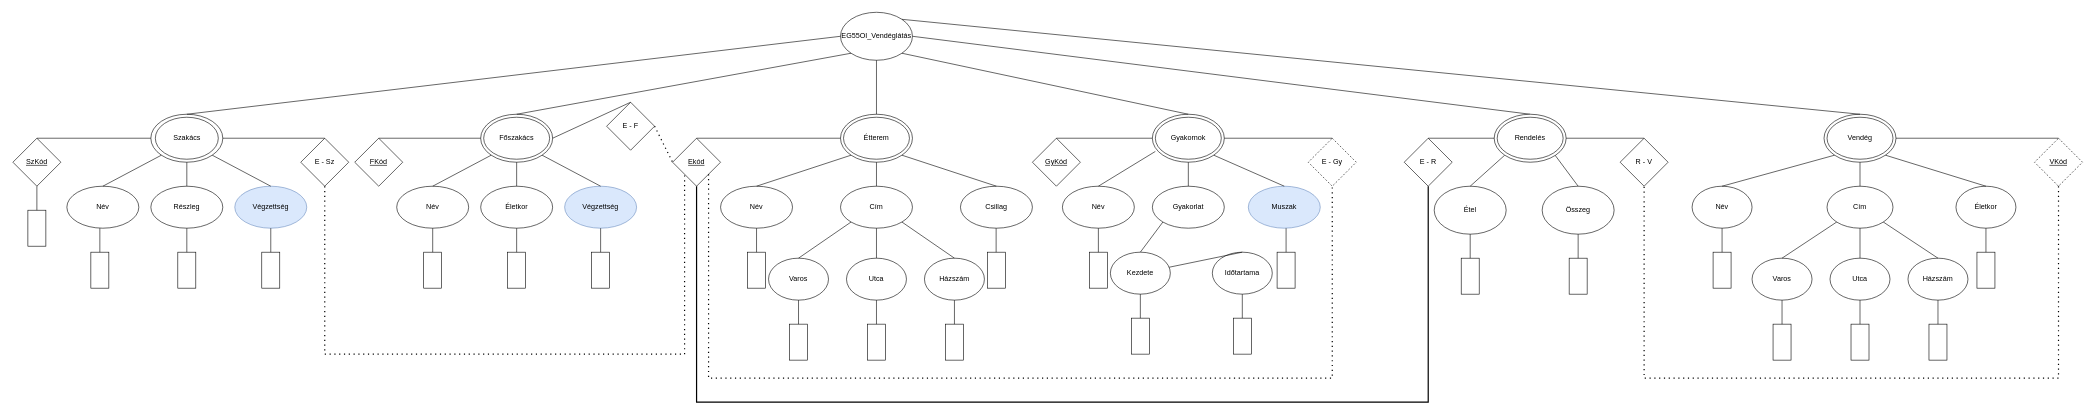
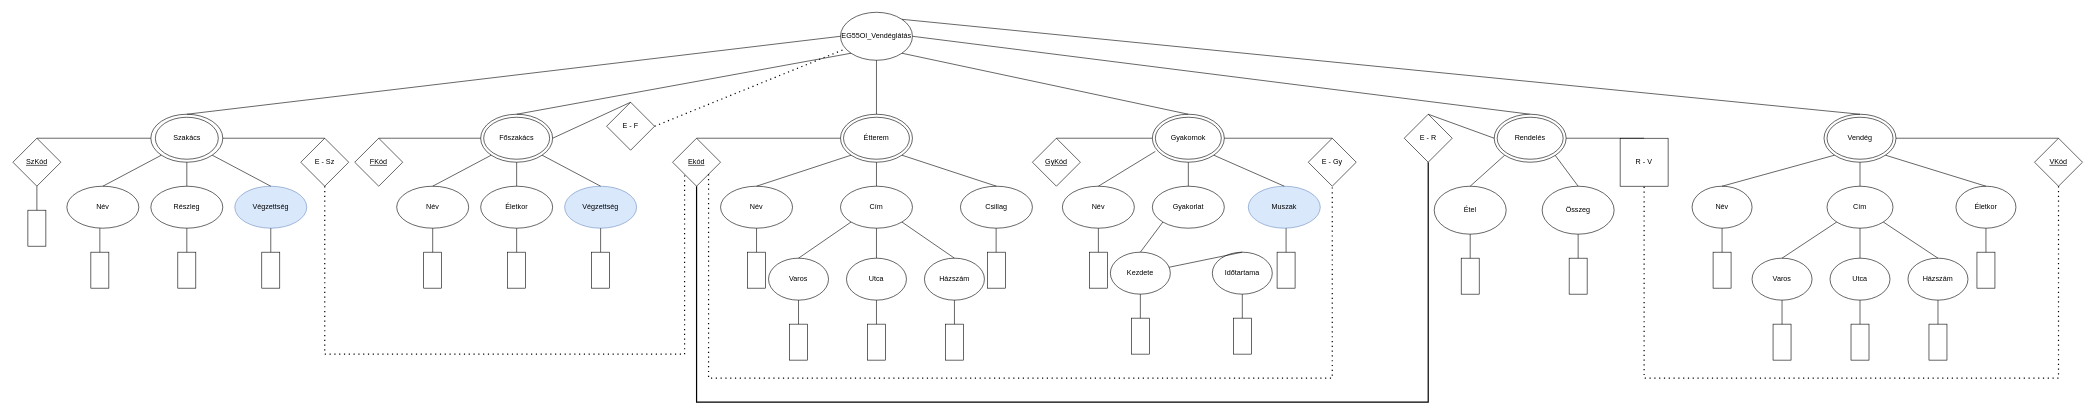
edge "E - F" -- "Ekód": now "E - F" -- "EG55OI_Vendéglátás"
node "E - Gy": style dashed -> solid
node "E - R": moved (1428, 162) -> (1428, 138)
node "R - V": shape diamond -> rectangle
node "VKód": style dashed -> solid
